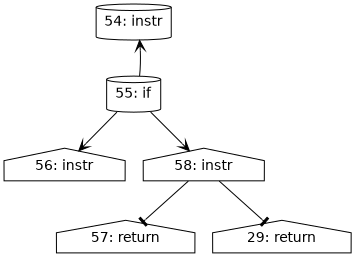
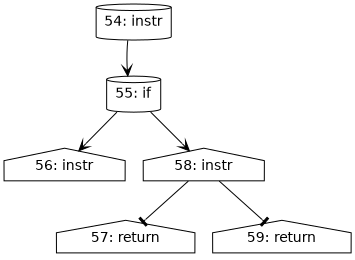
edge "55: if" -> "54: instr": reversed
node "29: return": label "29: return" -> "59: return"
